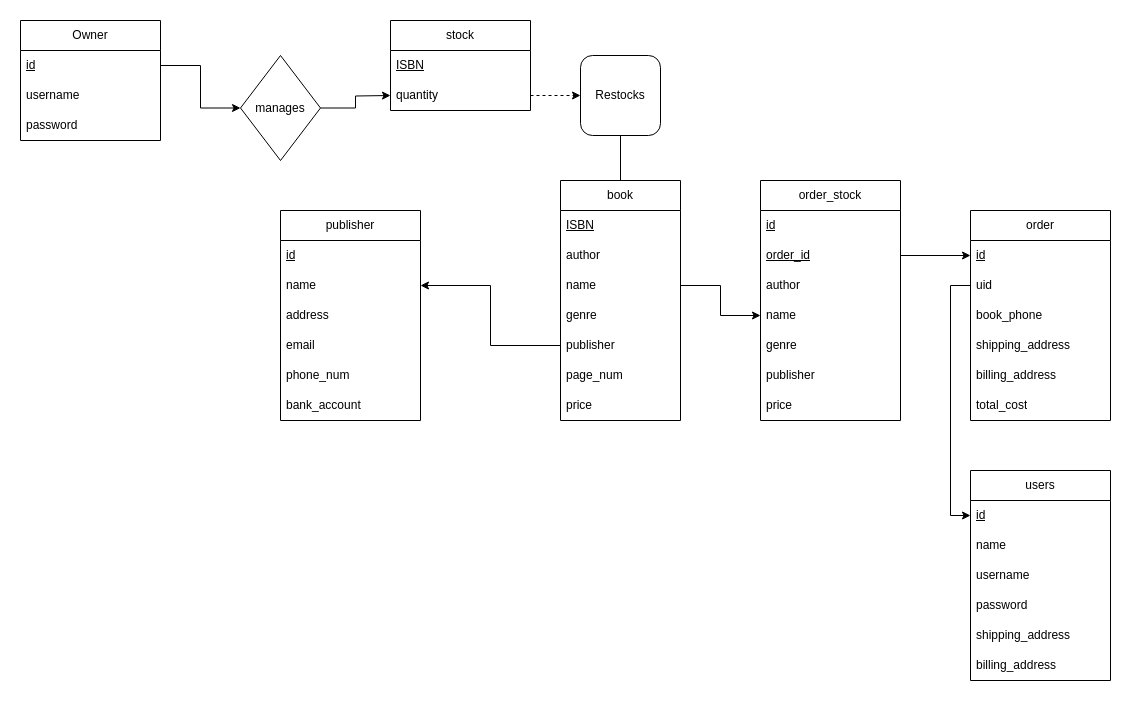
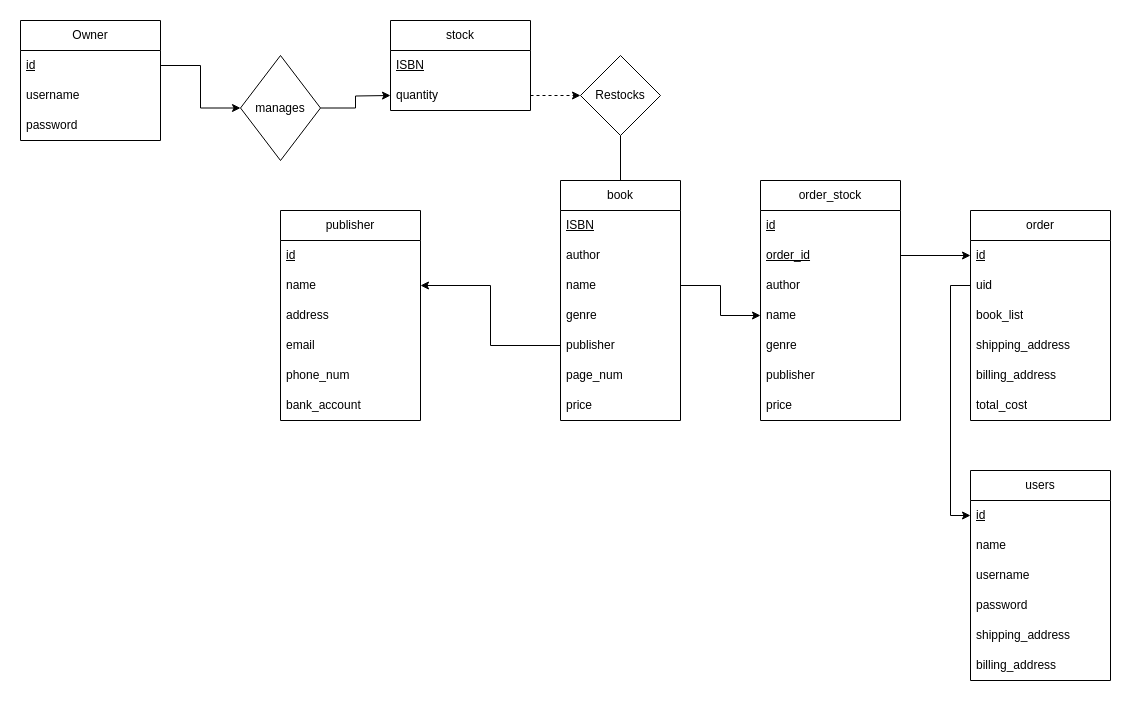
node "Restocks": shape rounded rectangle -> diamond
node "book_phone": label "book_phone" -> "book_list"
